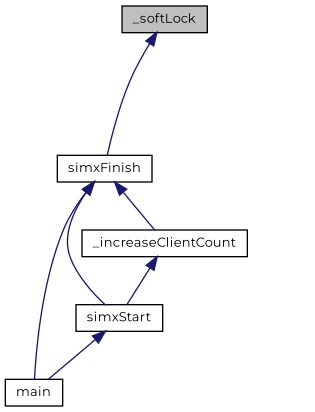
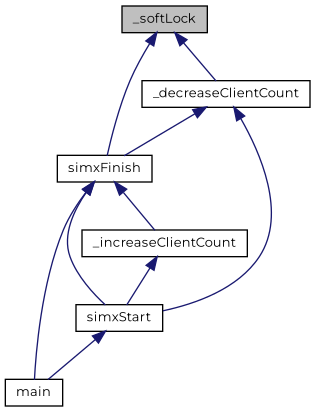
node "_decreaseClientCount": added
